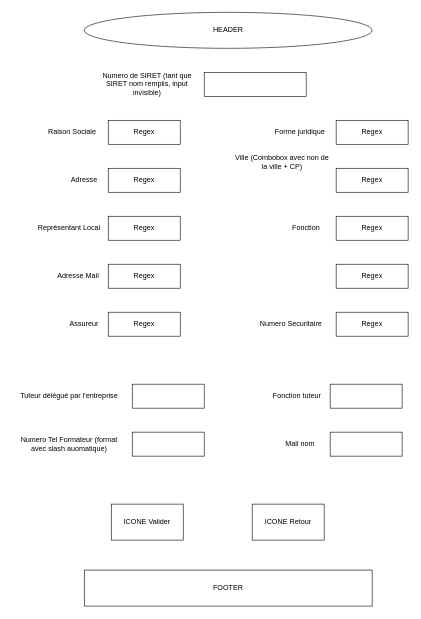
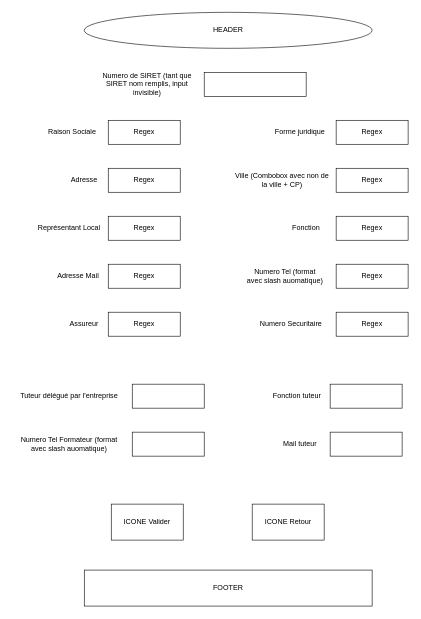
node "Ville (Combobox avec non de la ville + CP)": moved (282, 162) -> (282, 180)
node "Numero Tel (format avec slash auomatique)": added
node "Mail nom": label "Mail nom" -> "Mail tuteur"
